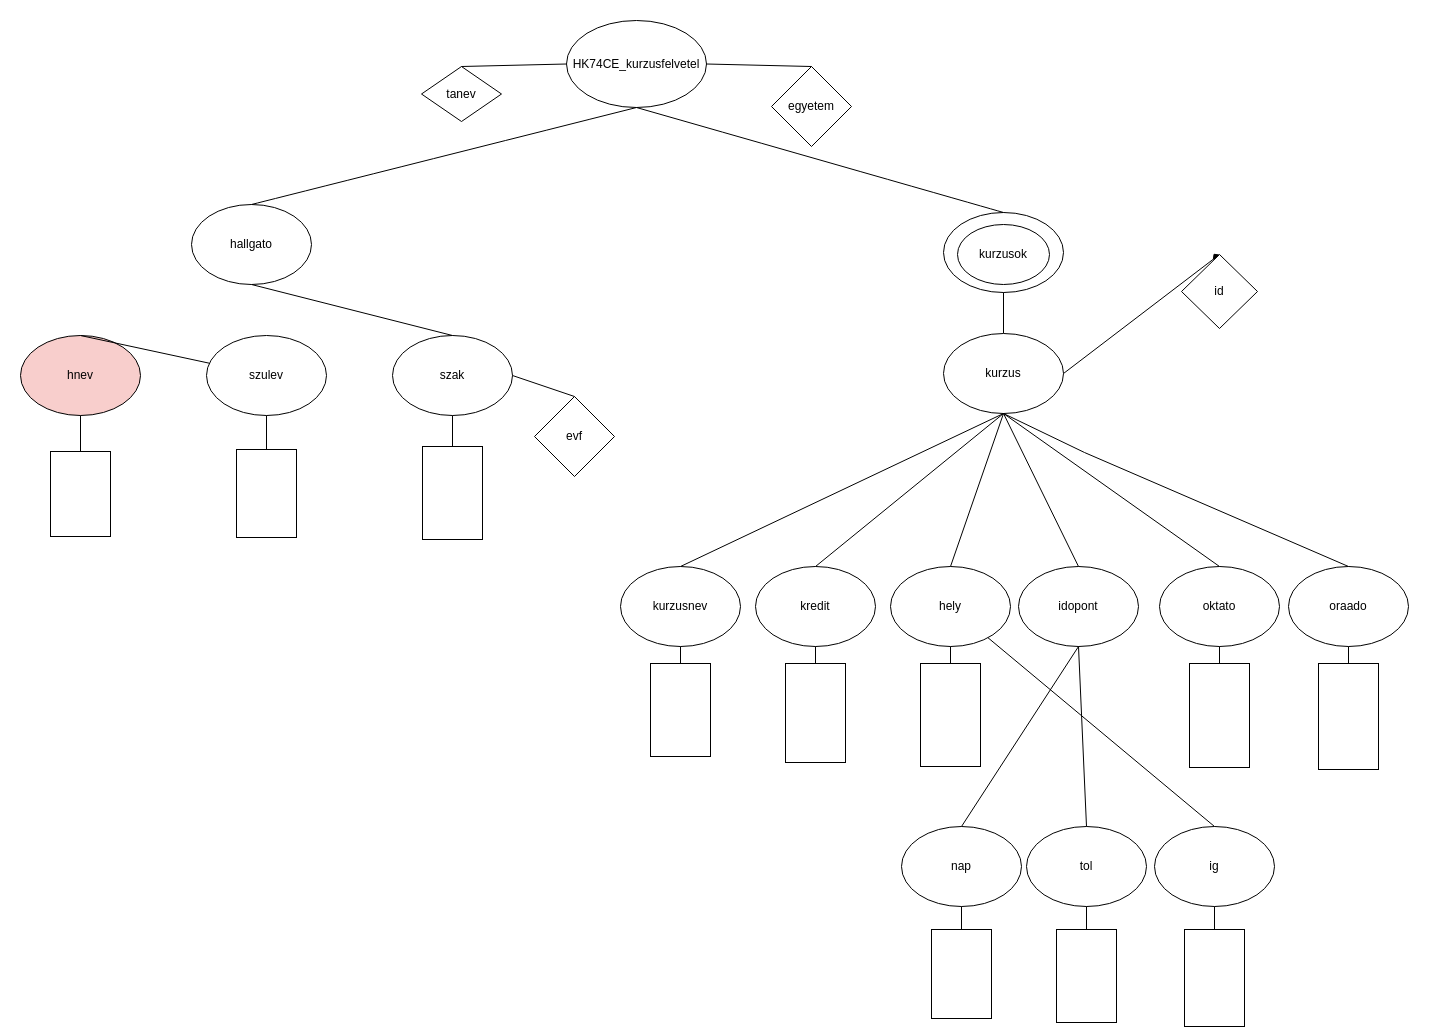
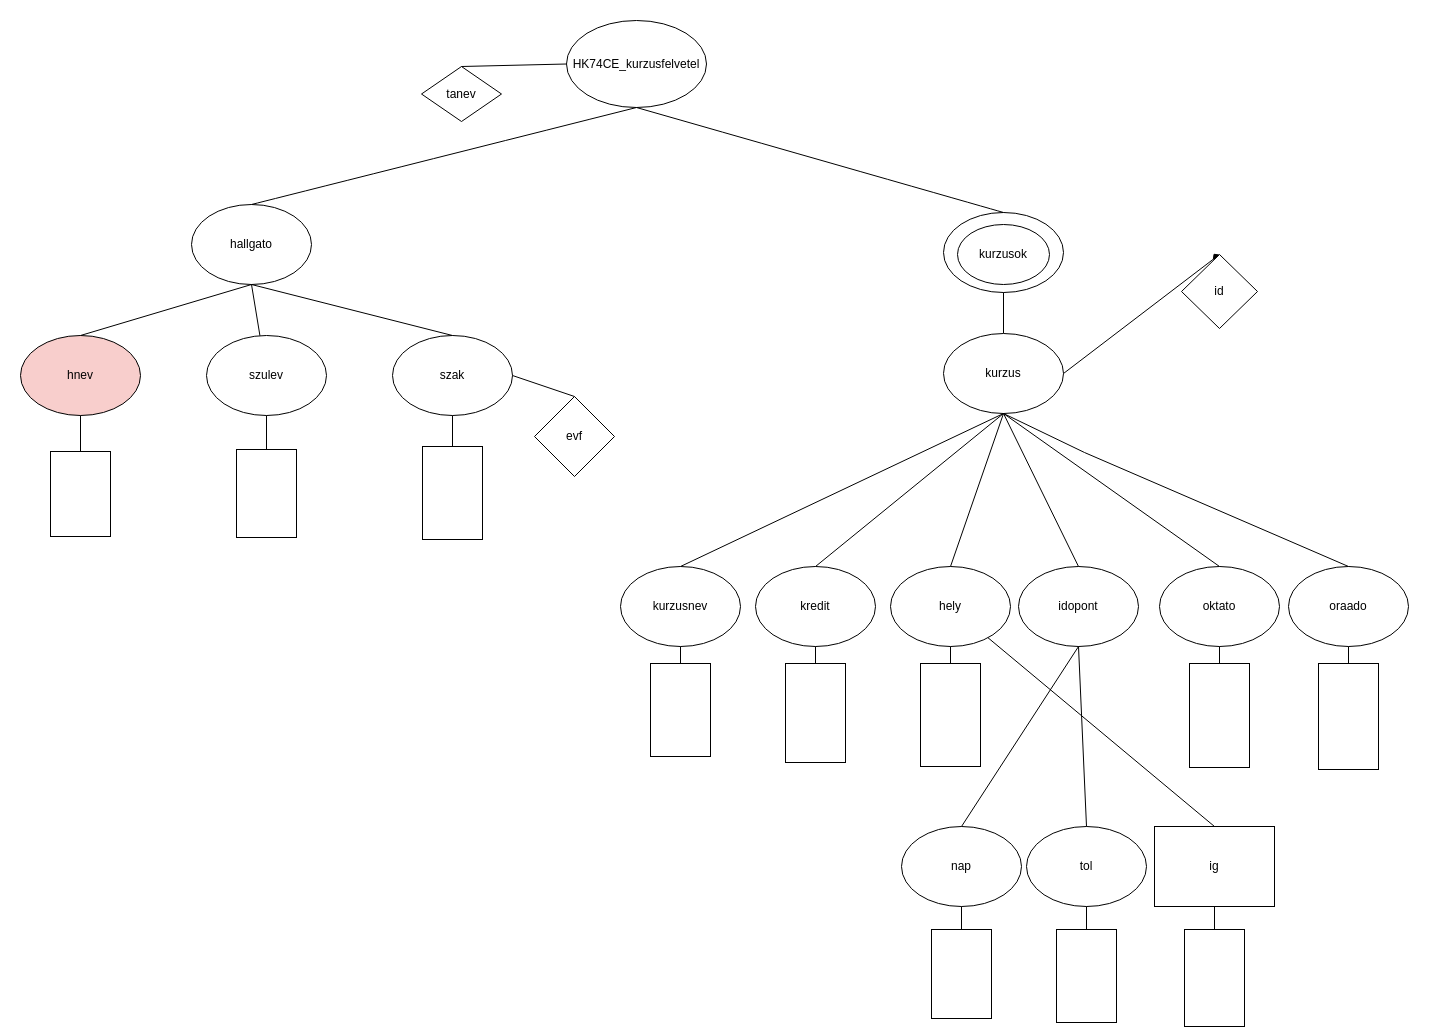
edge "HK74CE_kurzusfelvetel" -- "egyetem": removed
node "egyetem": removed
edge "hallgato" -- "szulev": added
edge "hnev" -- "szulev": now "hnev" -- "hallgato"
node "ig": shape ellipse -> rectangle
